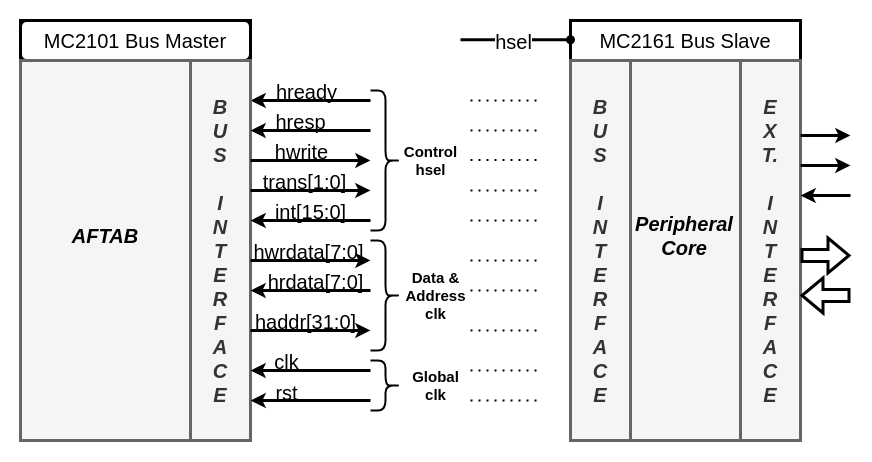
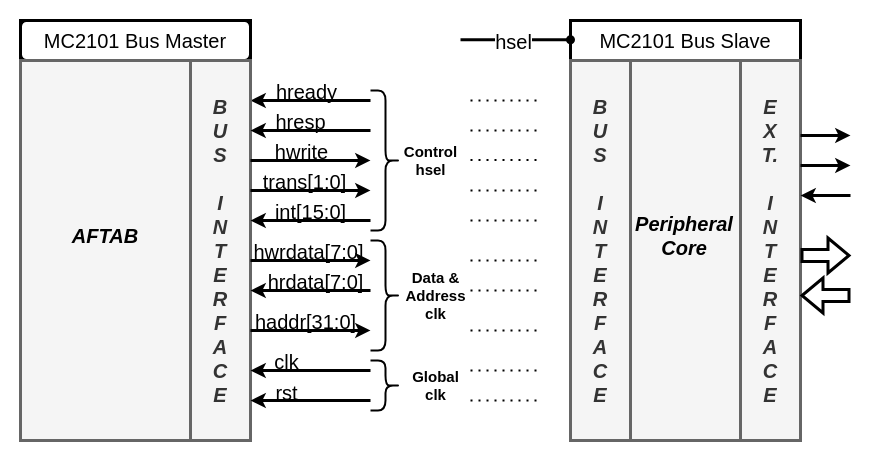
node "MC2161 Bus Slave": label "MC2161 Bus Slave" -> "MC2101 Bus Slave"
